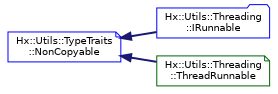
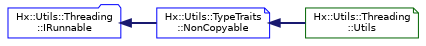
edge "Hx::Utils::Threading ::IRunnable" -> "Hx::Utils::TypeTraits ::NonCopyable": reversed
node "Hx::Utils::Threading ::ThreadRunnable": label "Hx::Utils::Threading ::ThreadRunnable" -> "Hx::Utils::Threading ::Utils"
